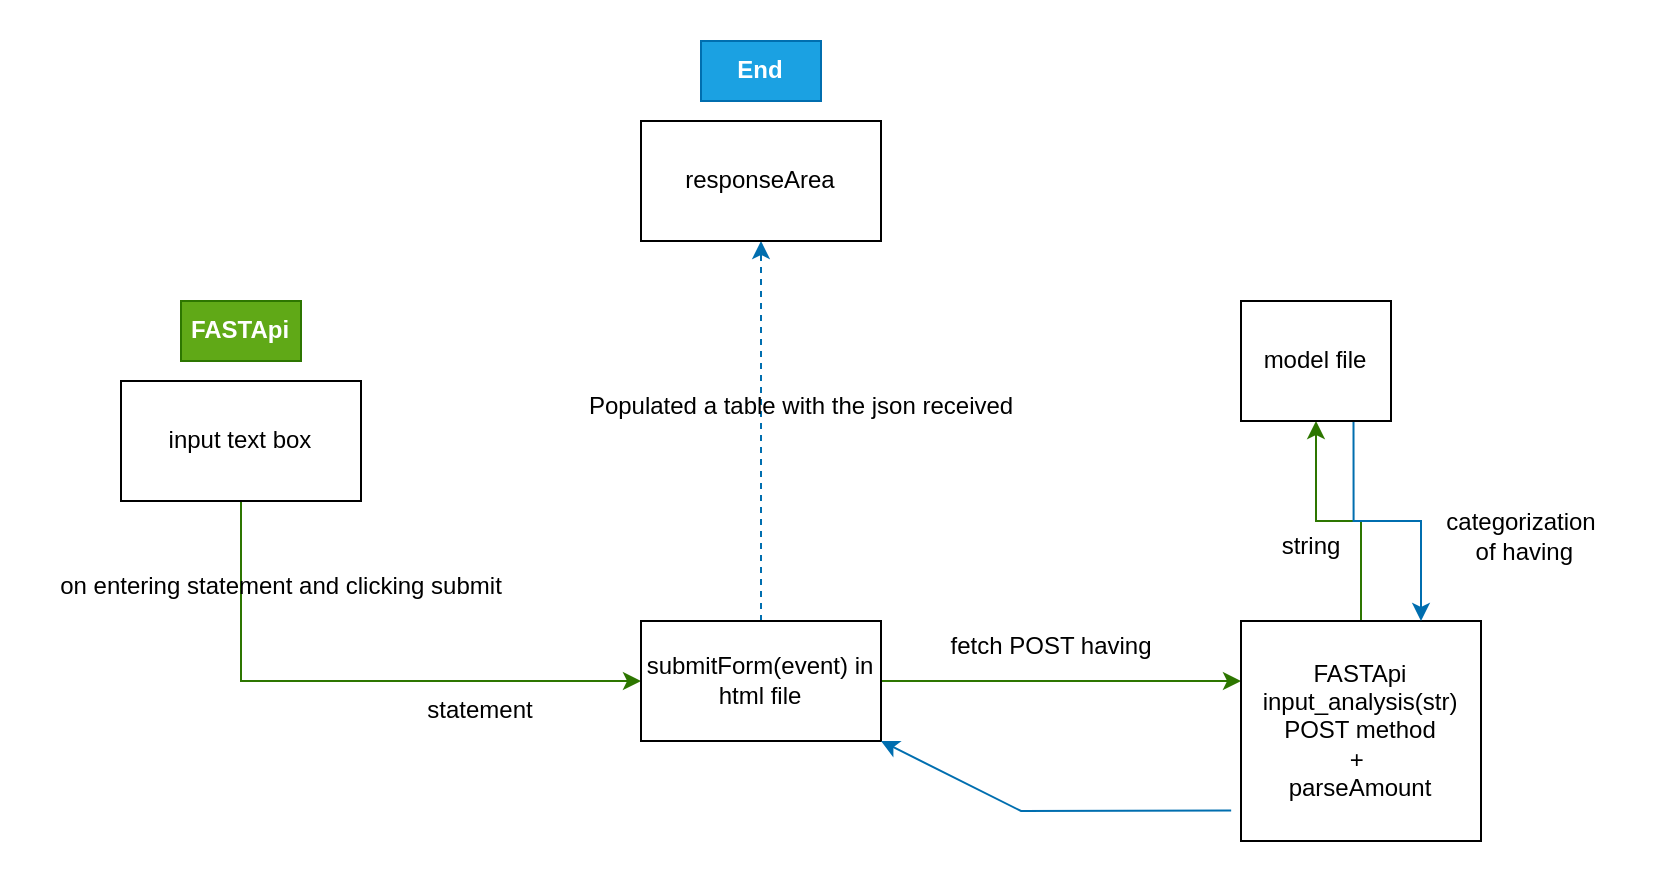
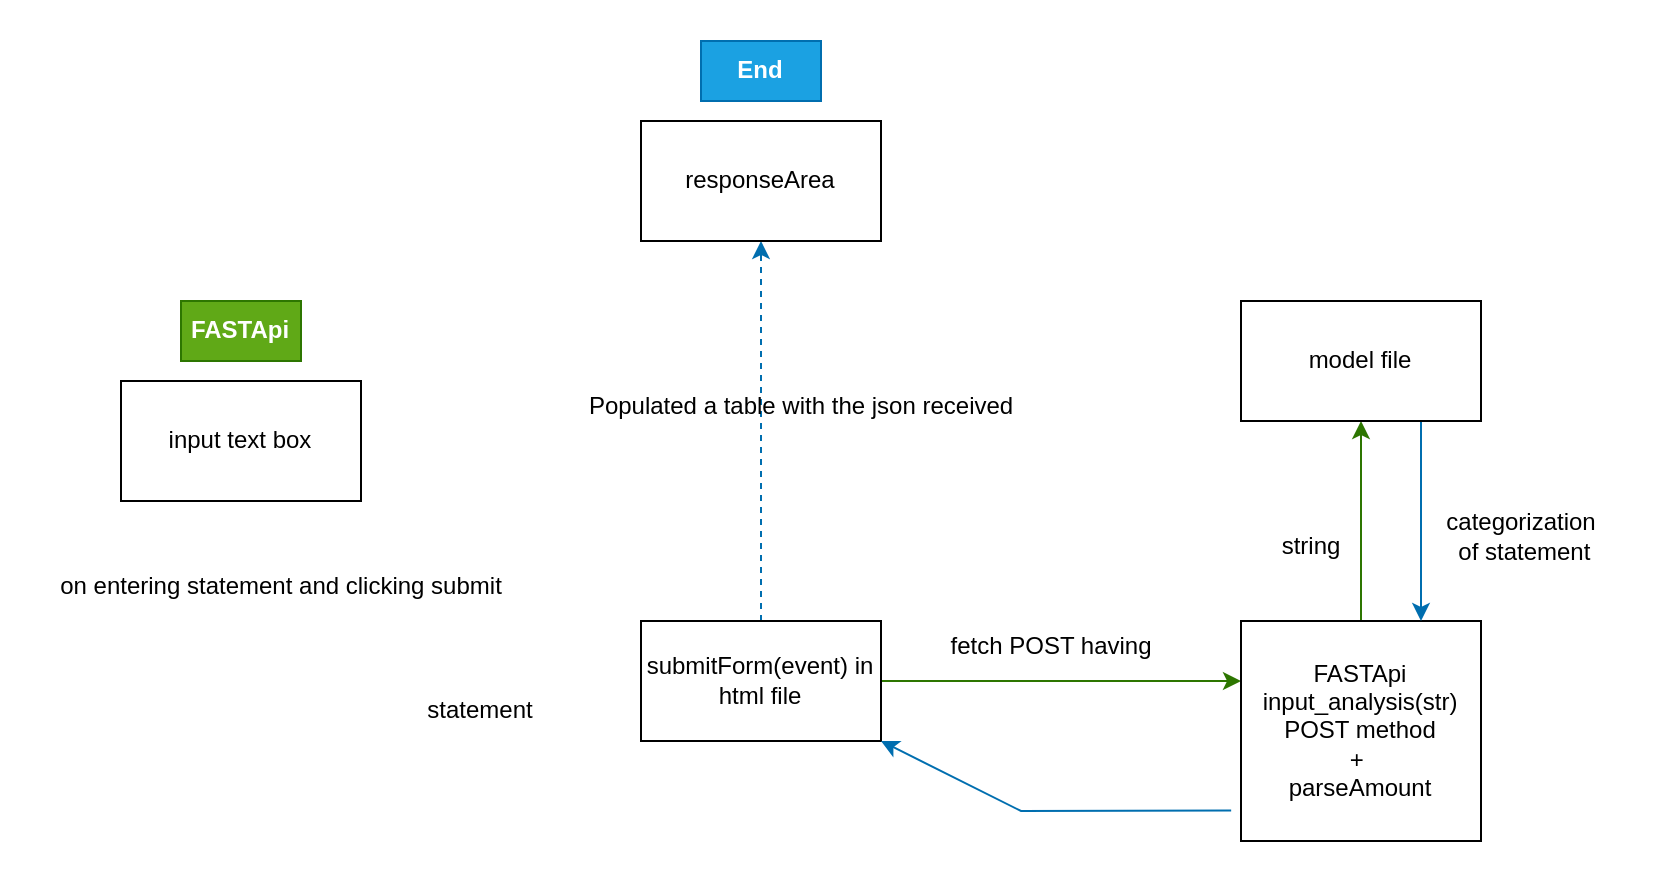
node "model file": size 150x120 -> 240x120
node "categorization of having": label "categorization of having" -> "categorization of statement"
edge "input text box" -> "submitForm(event) in html file": removed
